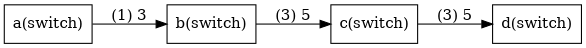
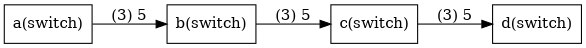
edge "a(switch)" -> "b(switch)": label "(1) 3" -> "(3) 5"
